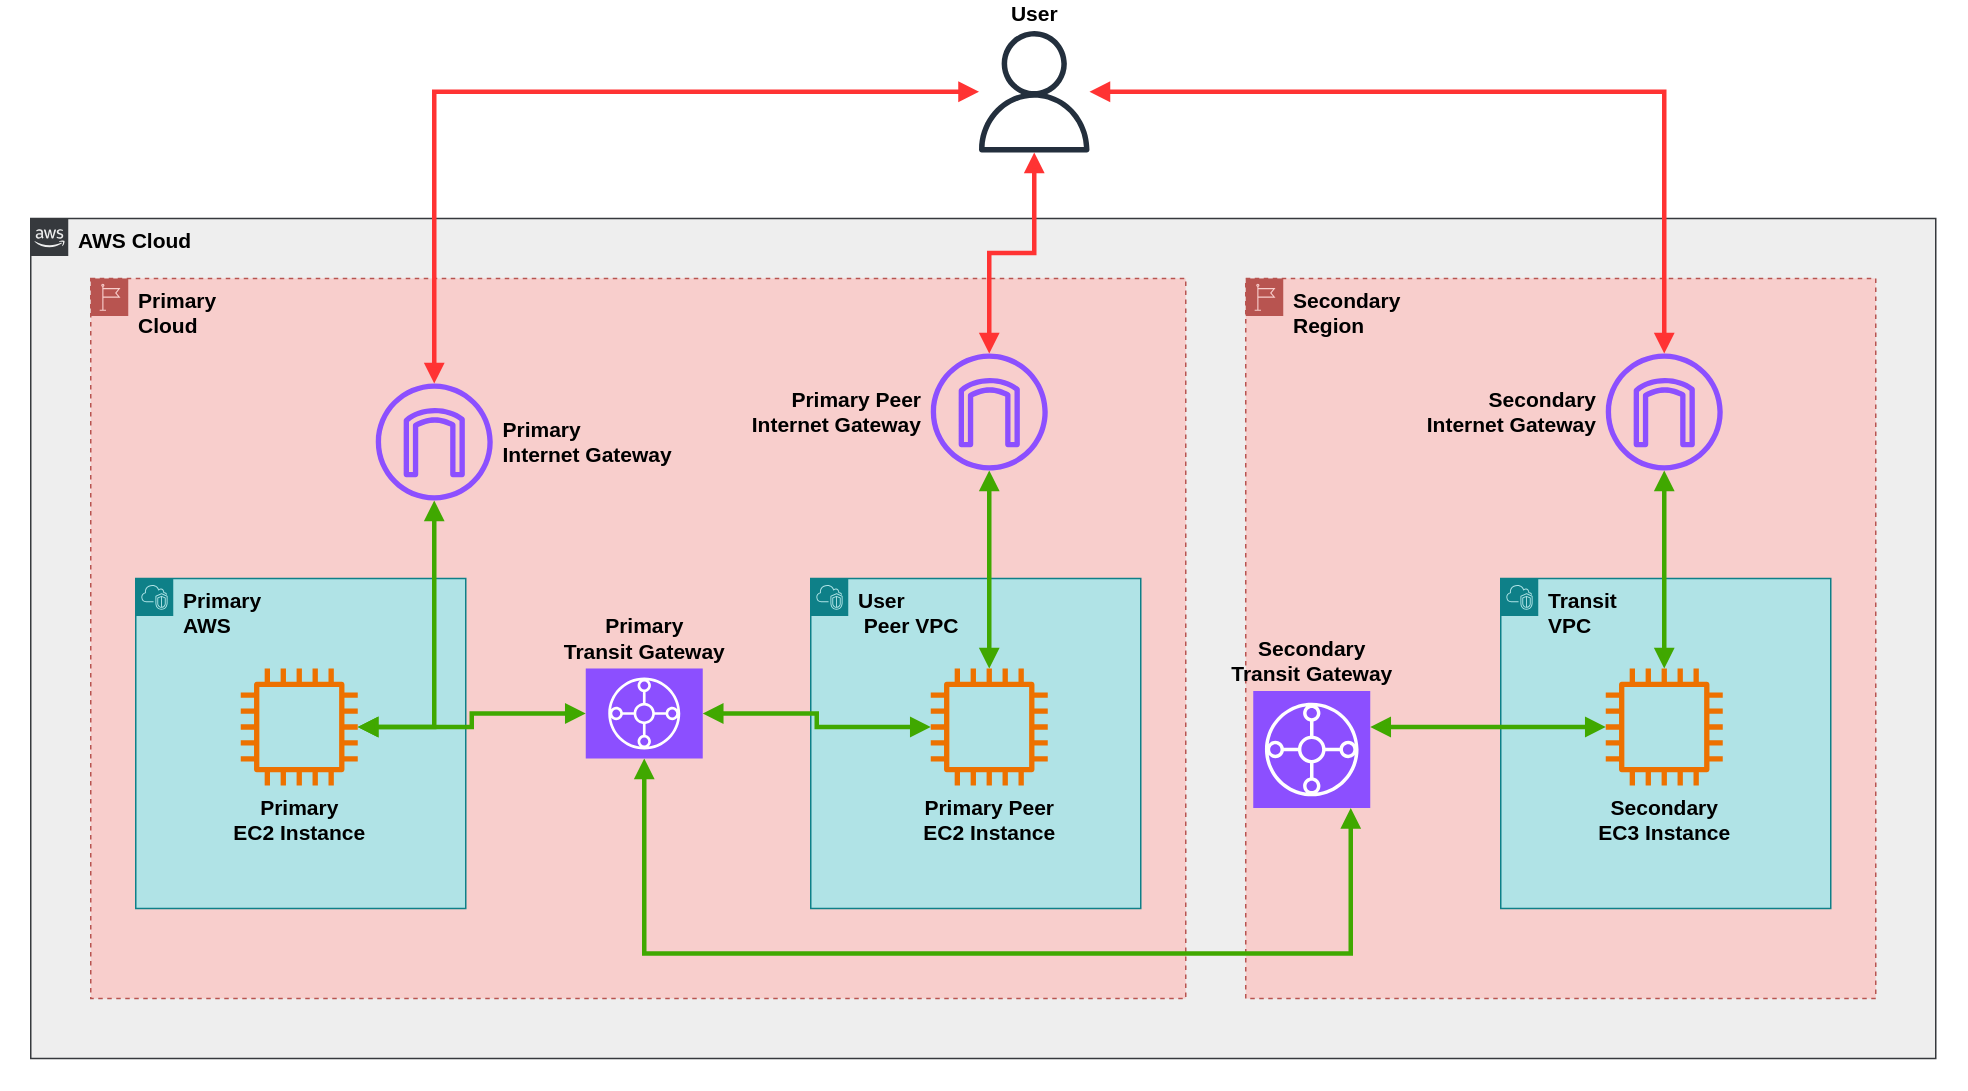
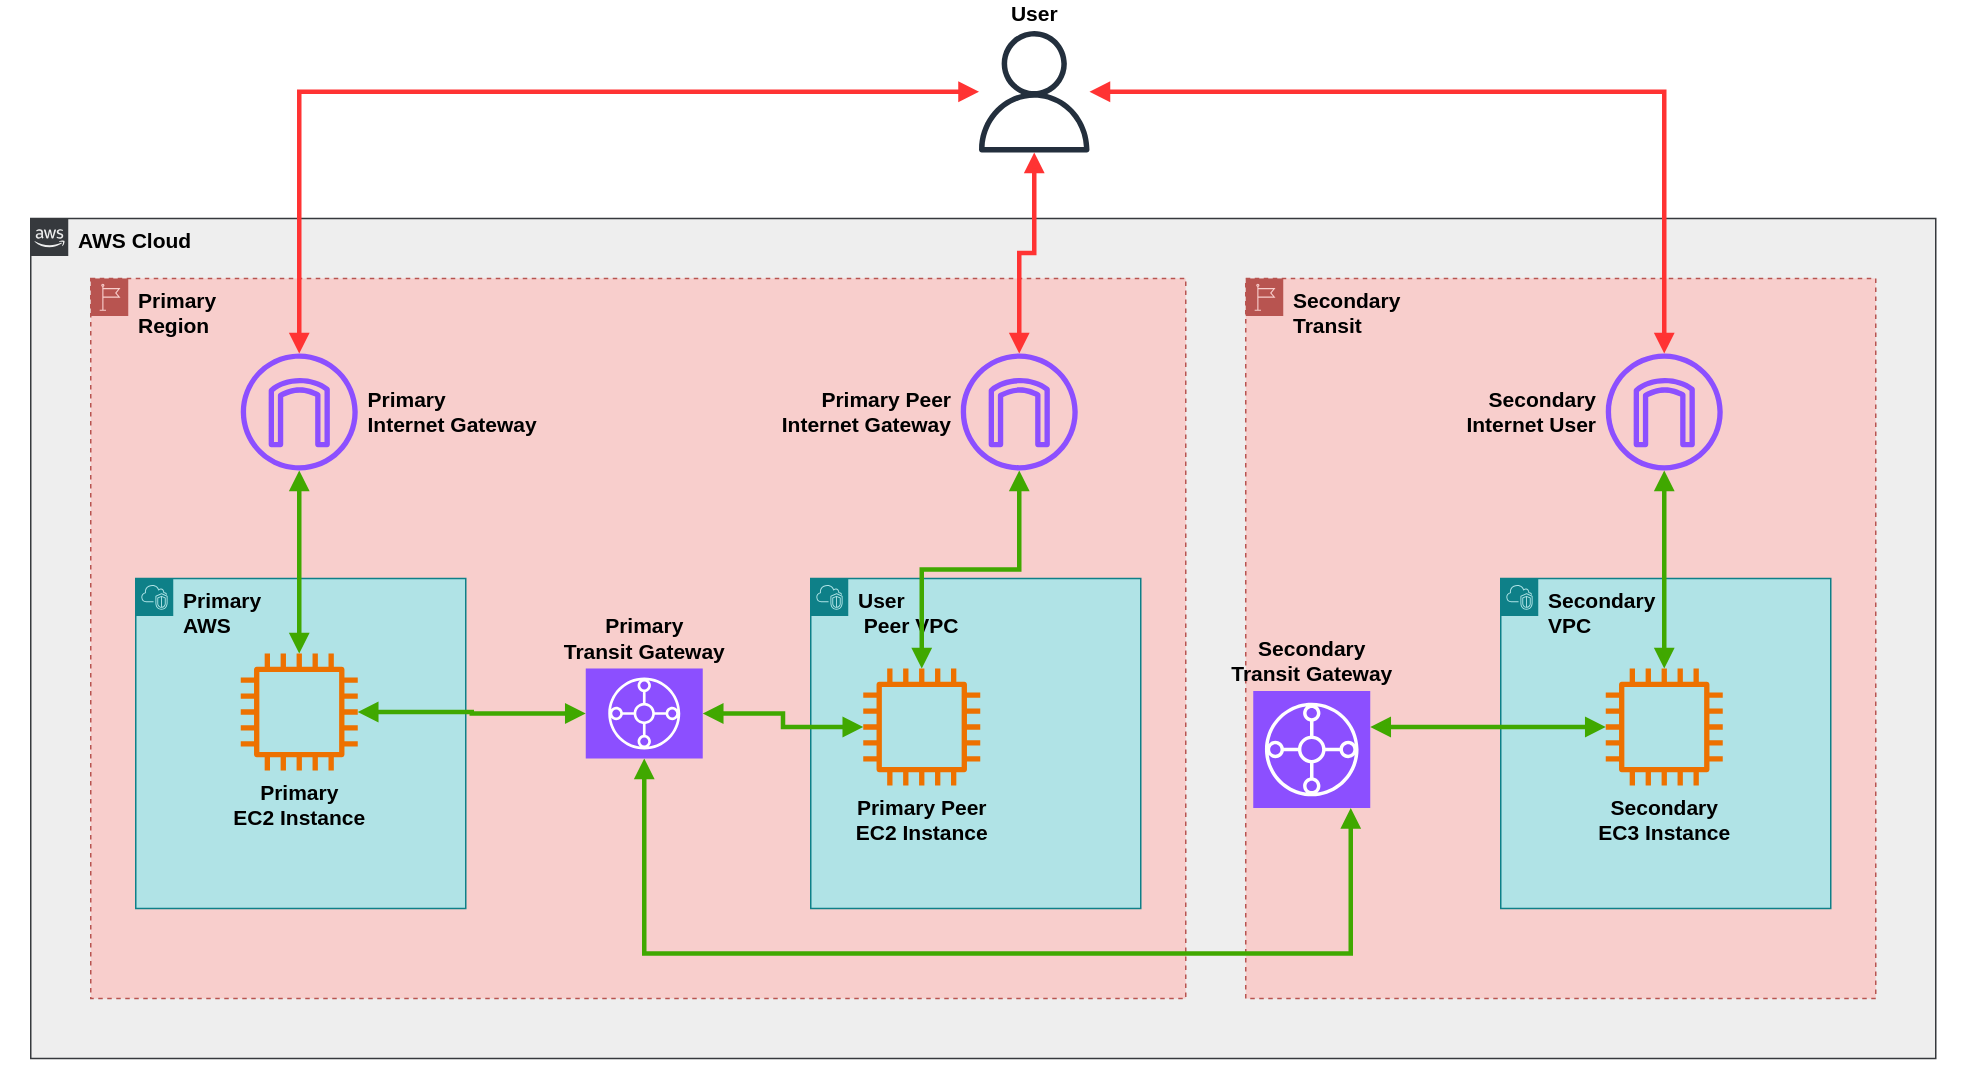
node "Primary Cloud": label "Primary Cloud" -> "Primary Region"
node "Secondary Region": label "Secondary Region" -> "Secondary Transit"
node "Primary Peer Internet Gateway": moved (989, 412) -> (1019, 412)
node "Secondary Internet Gateway": label "Secondary Internet Gateway" -> "Secondary Internet User"
node "Primary Internet Gateway": moved (434, 442) -> (299, 412)
node "Transit VPC": label "Transit VPC" -> "Secondary VPC"
node "Primary EC2 Instance": moved (299, 727) -> (299, 712)
node "Primary Peer EC2 Instance": moved (989, 727) -> (922, 727)
